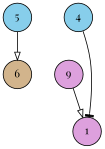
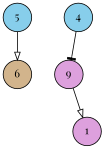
edge "4" -> "1": now "4" -> "9"
